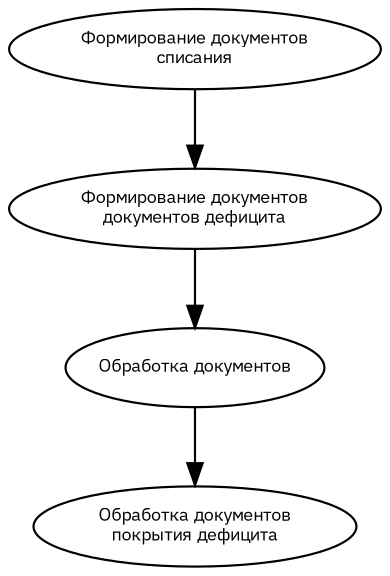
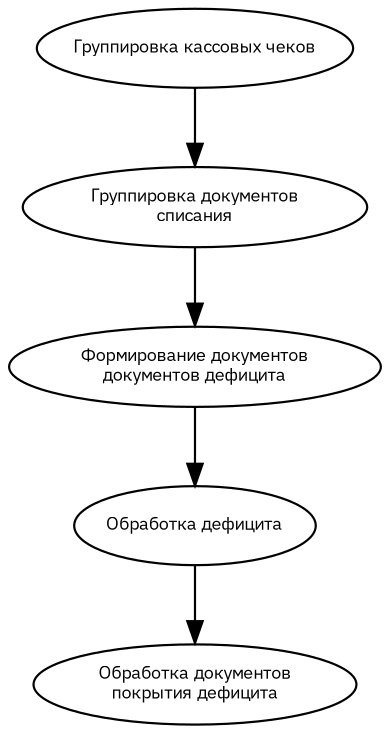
node "Группировка кассовых чеков": added
node "Формирование документов списания": label "Формирование документов списания" -> "Группировка документов списания"
node "Обработка документов": label "Обработка документов" -> "Обработка дефицита"
